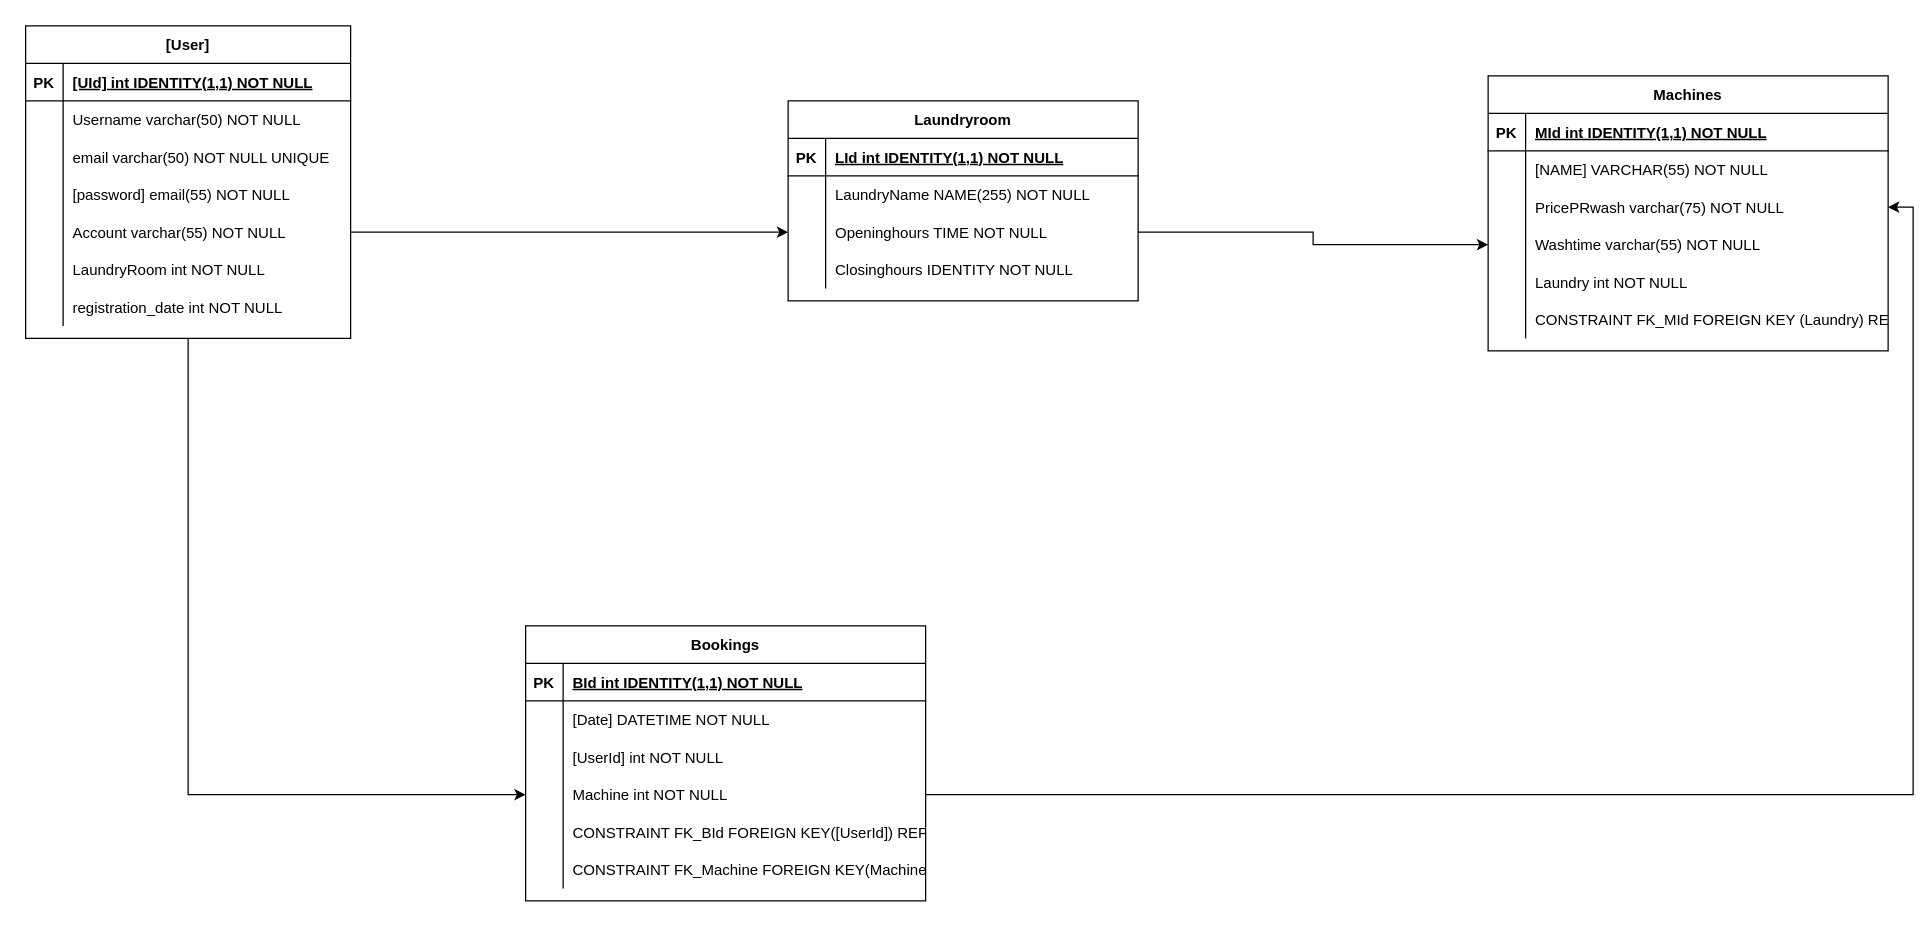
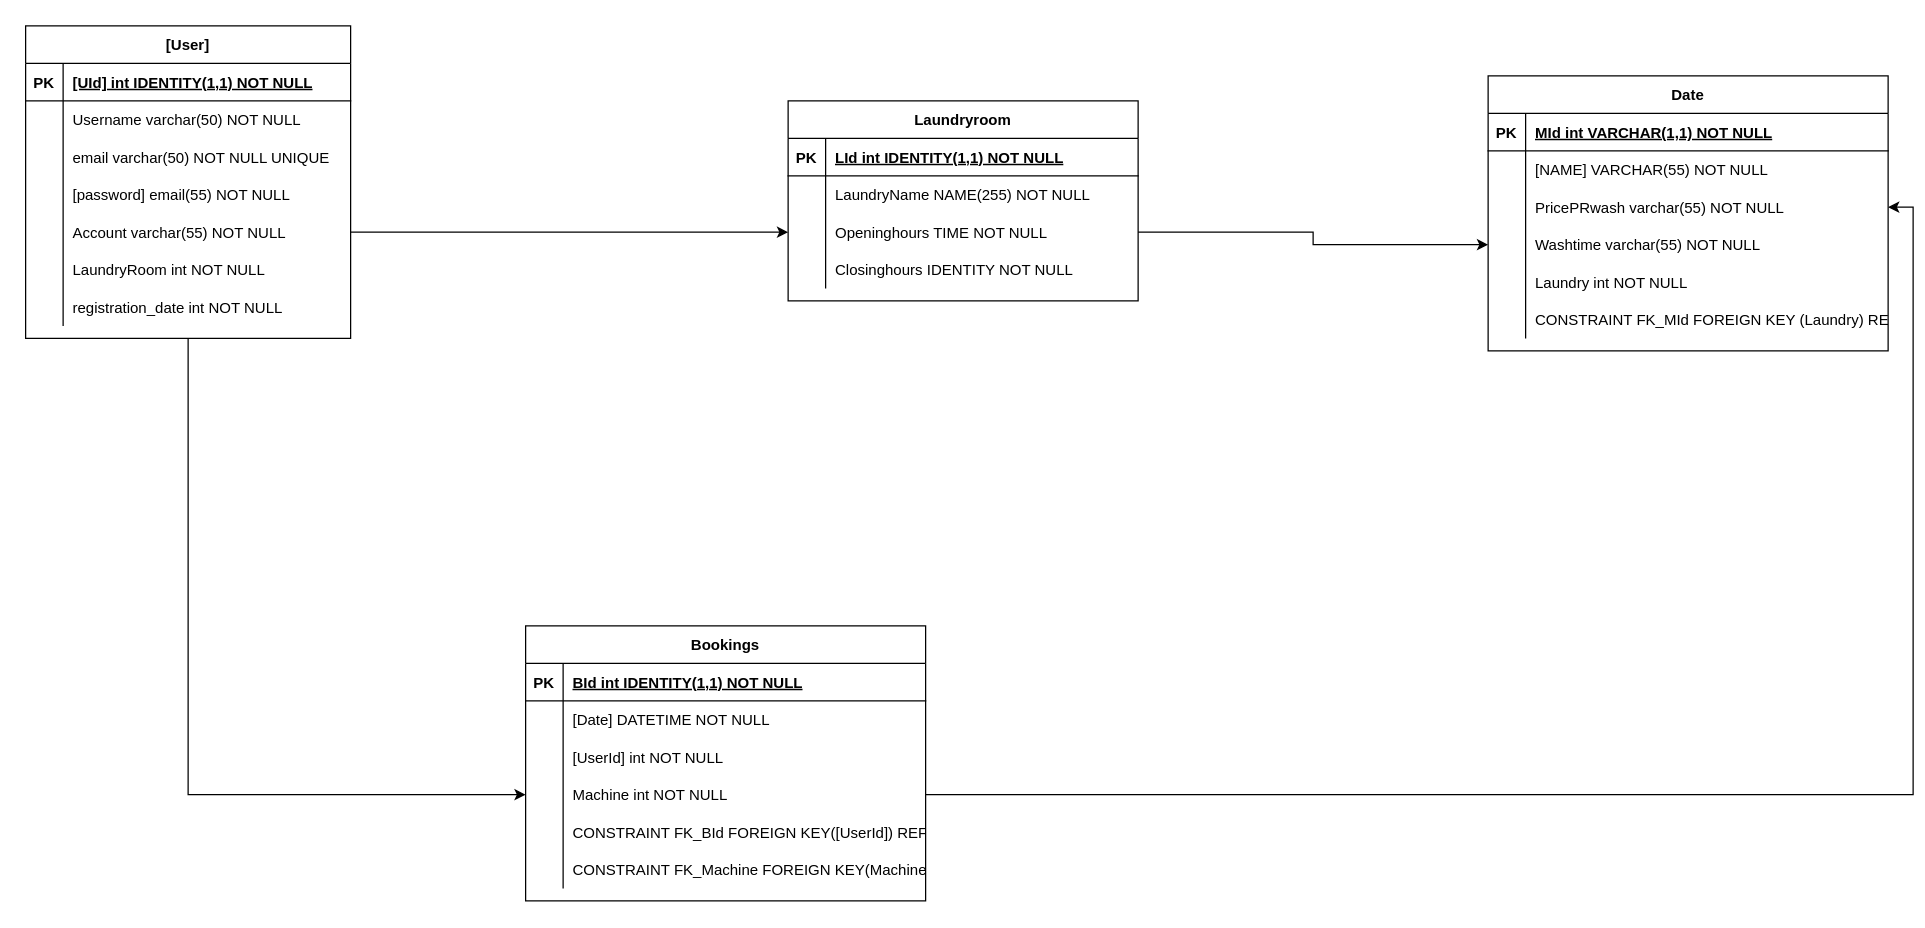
node "Machines": label "Machines" -> "Date"
node "MId int IDENTITY(1,1) NOT NULL": label "MId int IDENTITY(1,1) NOT NULL" -> "MId int VARCHAR(1,1) NOT NULL"
node "PricePRwash varchar(75) NOT NULL": label "PricePRwash varchar(75) NOT NULL" -> "PricePRwash varchar(55) NOT NULL"
